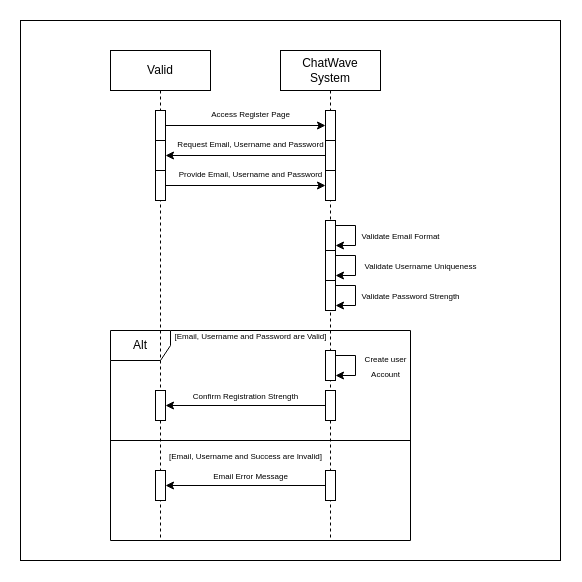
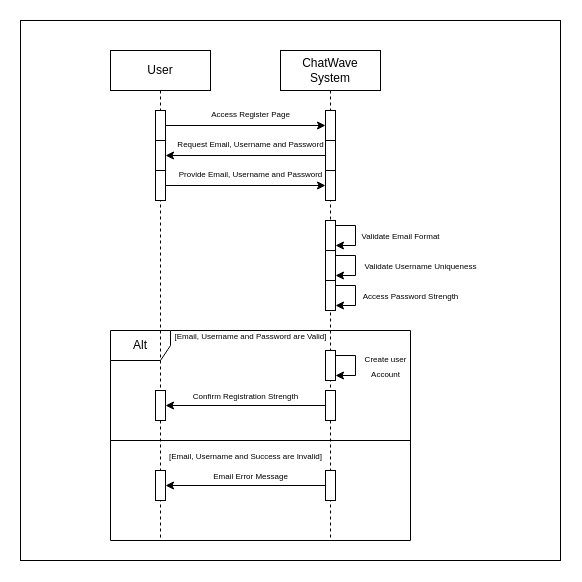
node "Valid": label "Valid" -> "User"
node "Validate Password Strength": label "Validate Password Strength" -> "Access Password Strength"
